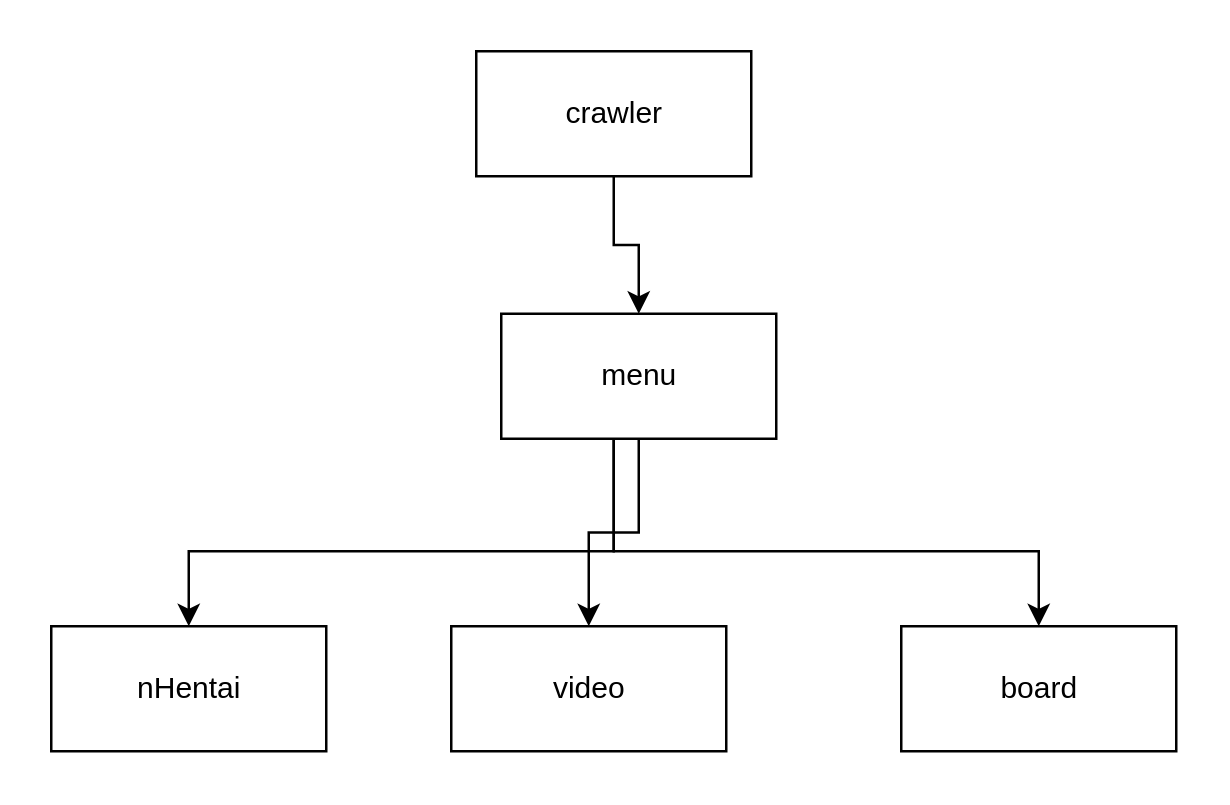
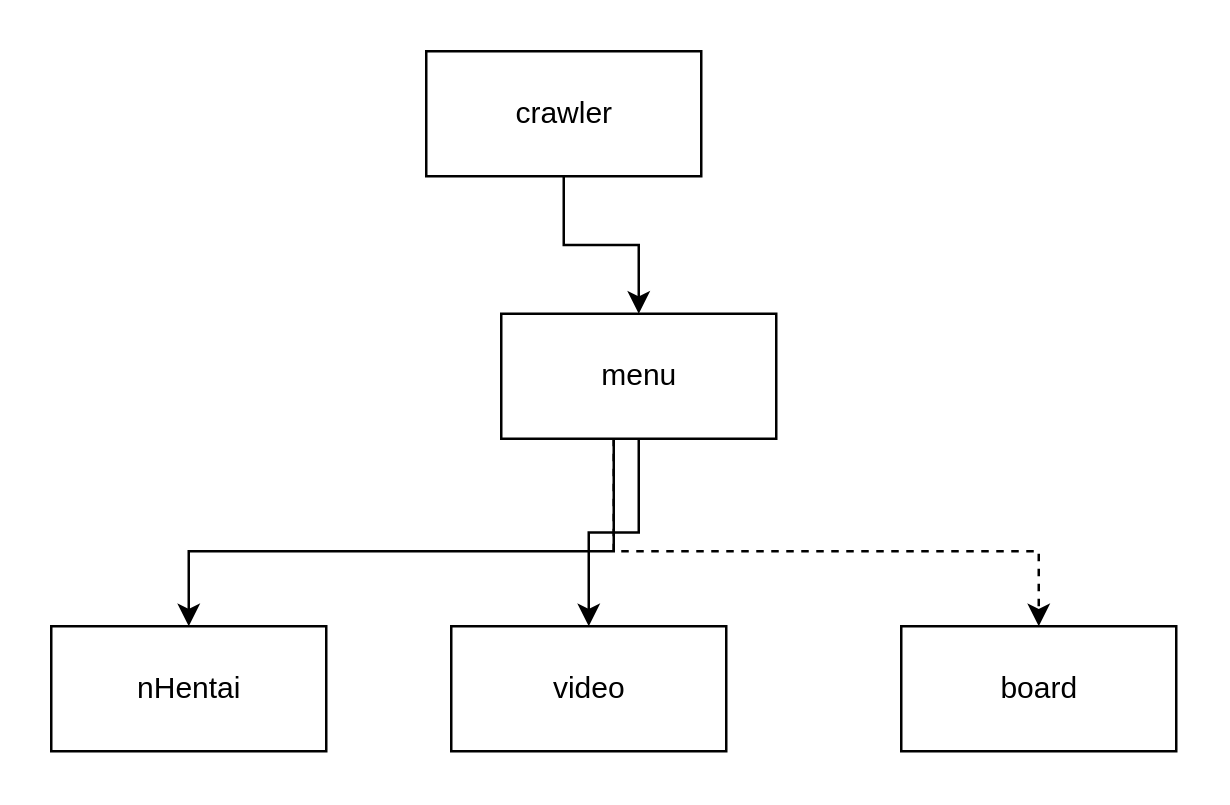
node "crawler": moved (614, 114) -> (564, 114)
edge "menu" -> "board": style solid -> dashed
